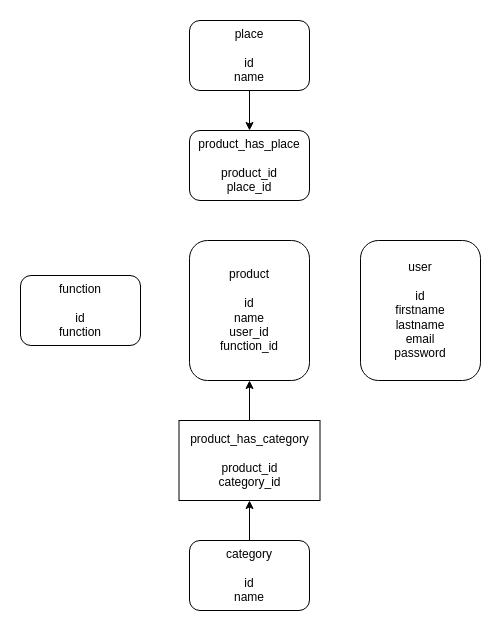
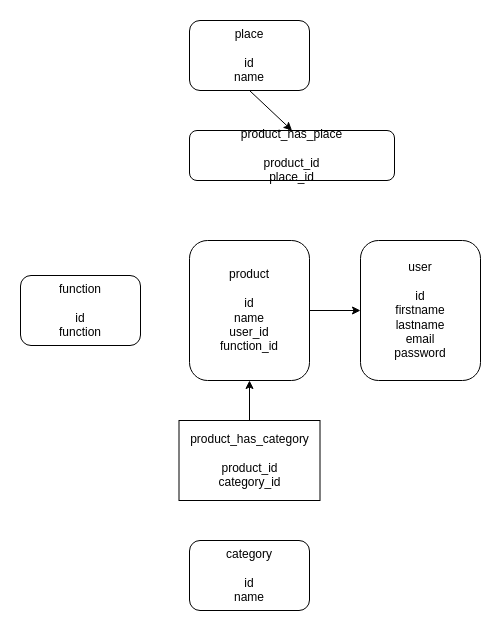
node "product_has_place product_id place_id": size 120x70 -> 205x50
edge "product id name user_id function_id" -> "user id firstname lastname email password": added
edge "category id name" -> "product_has_category product_id category_id": removed
